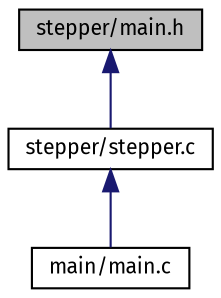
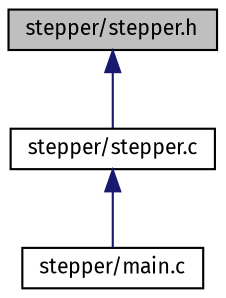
node "stepper/main.h": label "stepper/main.h" -> "stepper/stepper.h"
node "main/main.c": label "main/main.c" -> "stepper/main.c"
